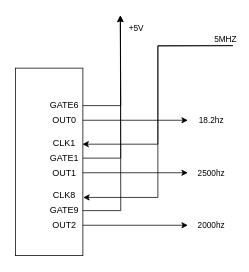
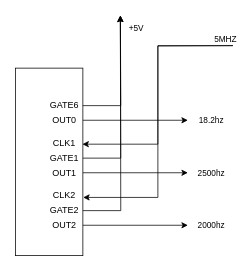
node "CLK8": label "CLK8" -> "CLK2"
node "GATE9": label "GATE9" -> "GATE2"
